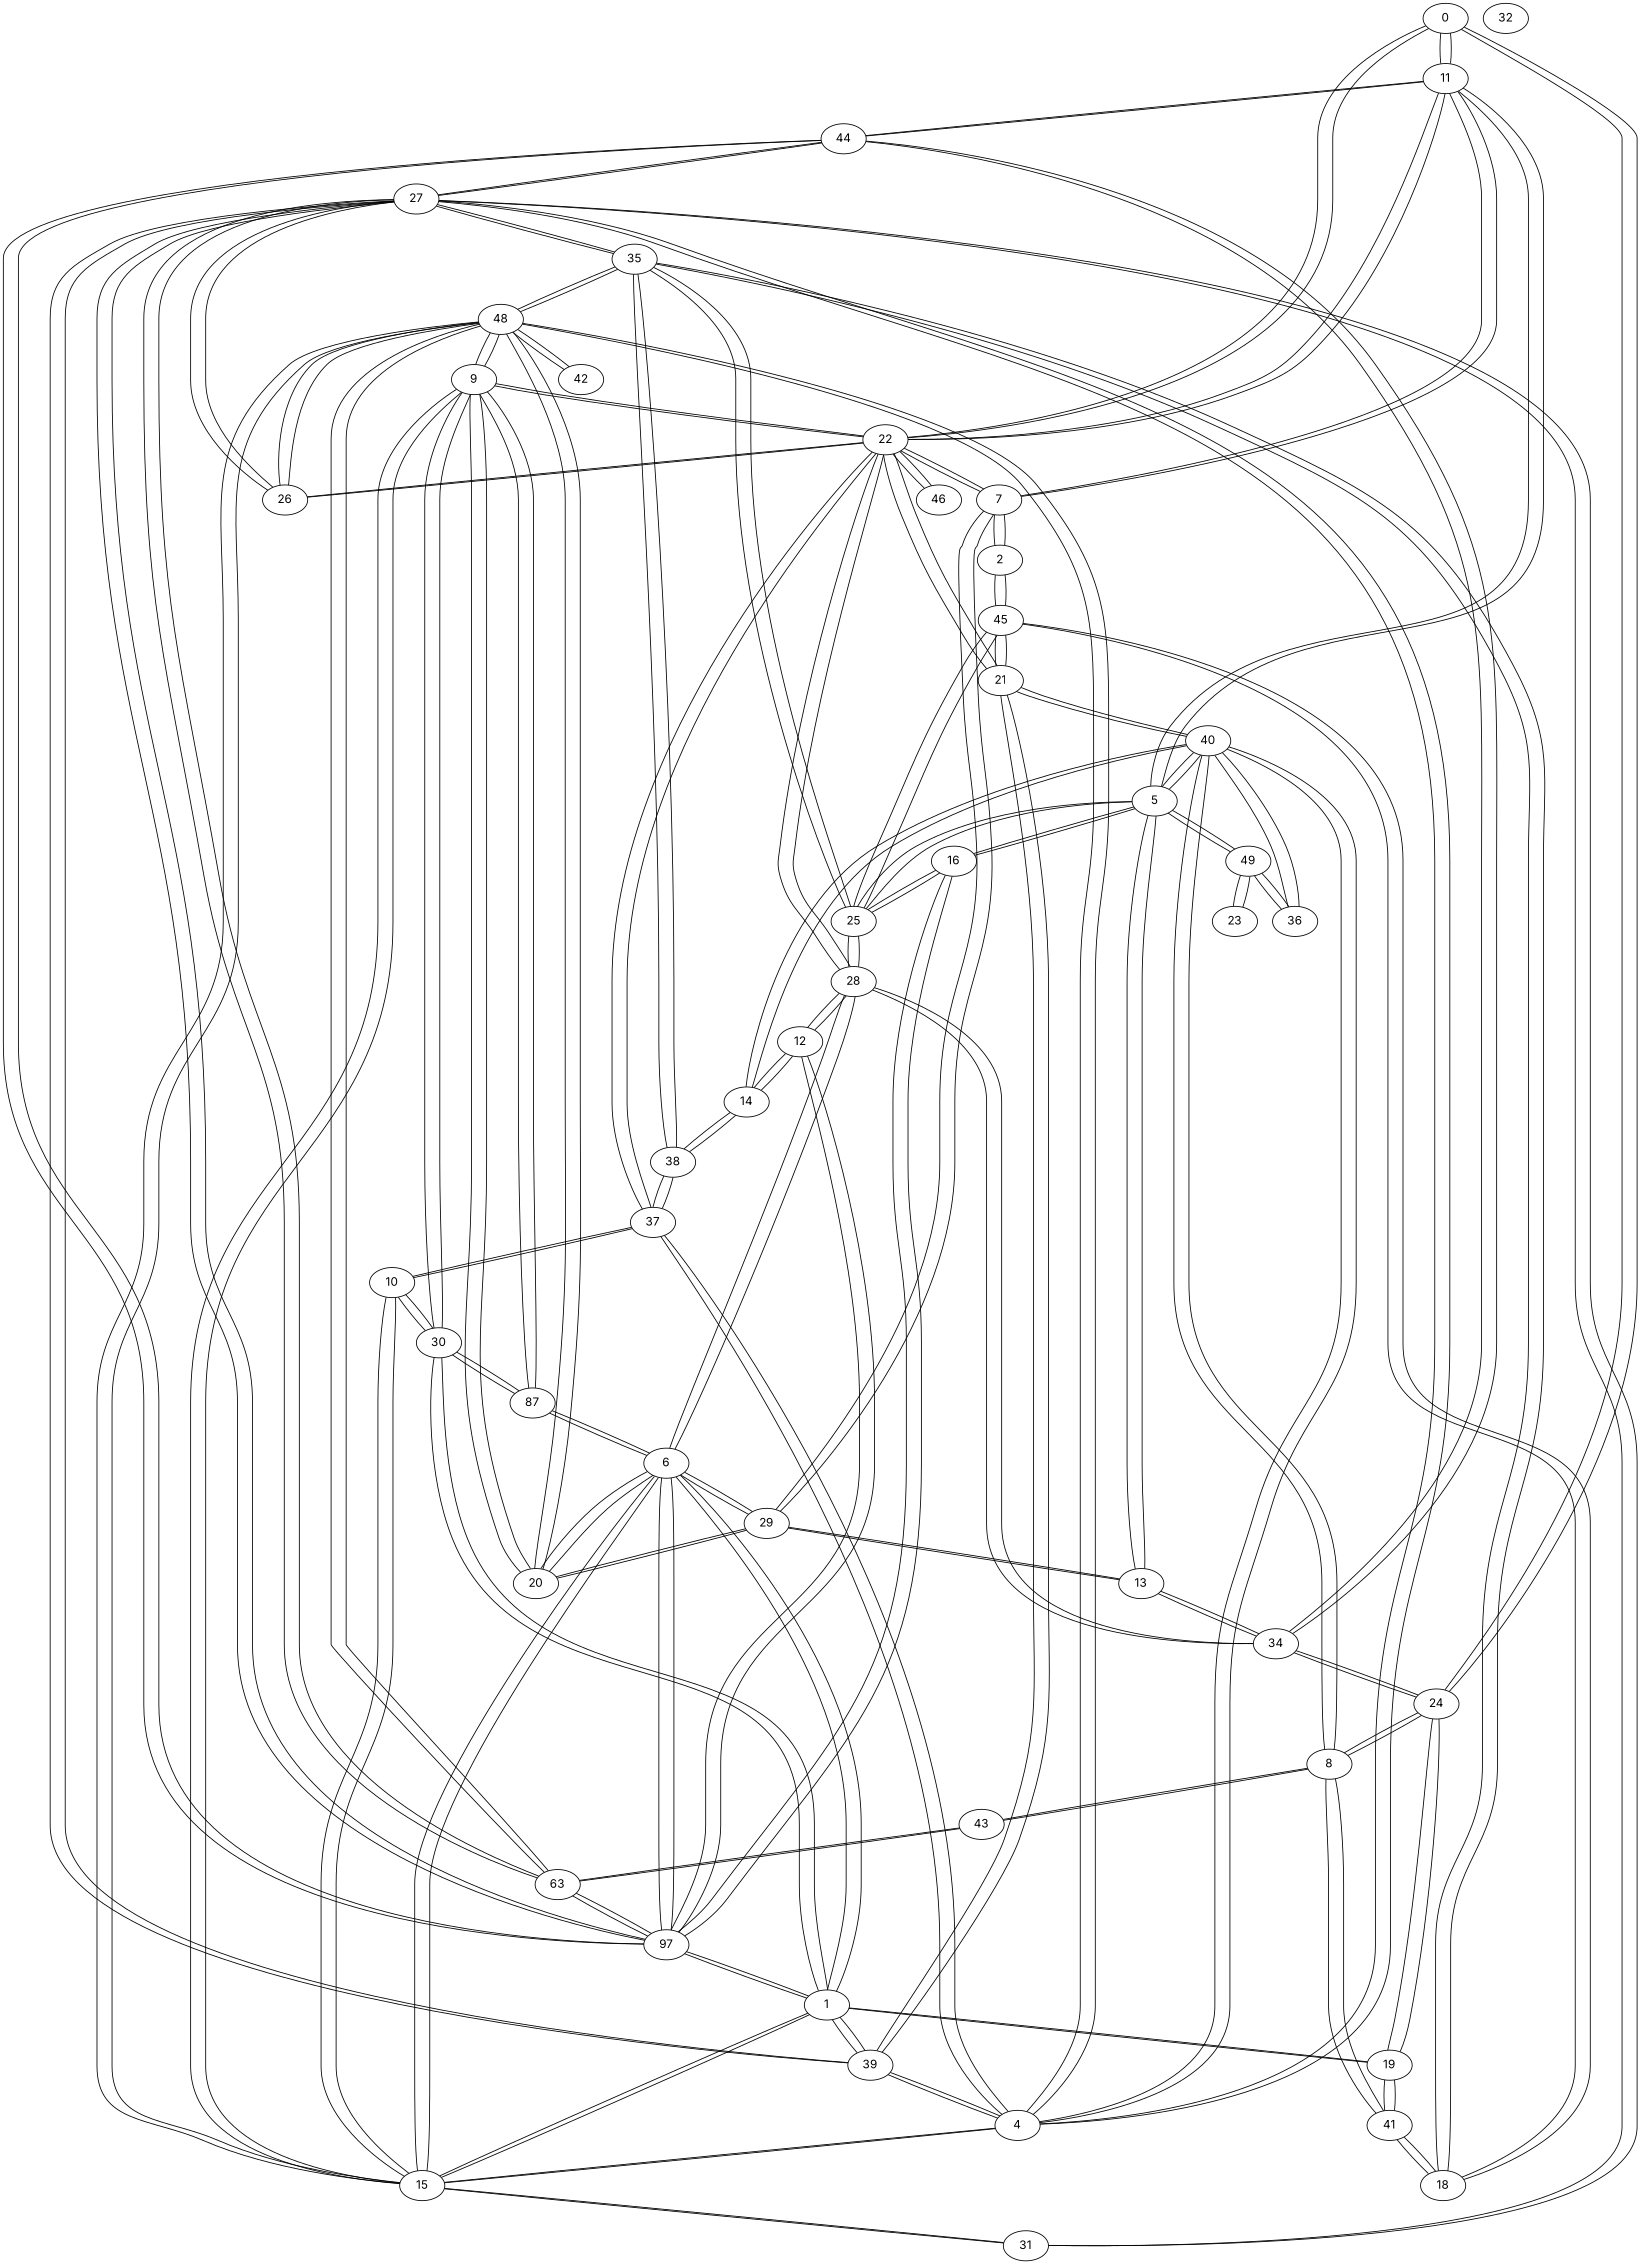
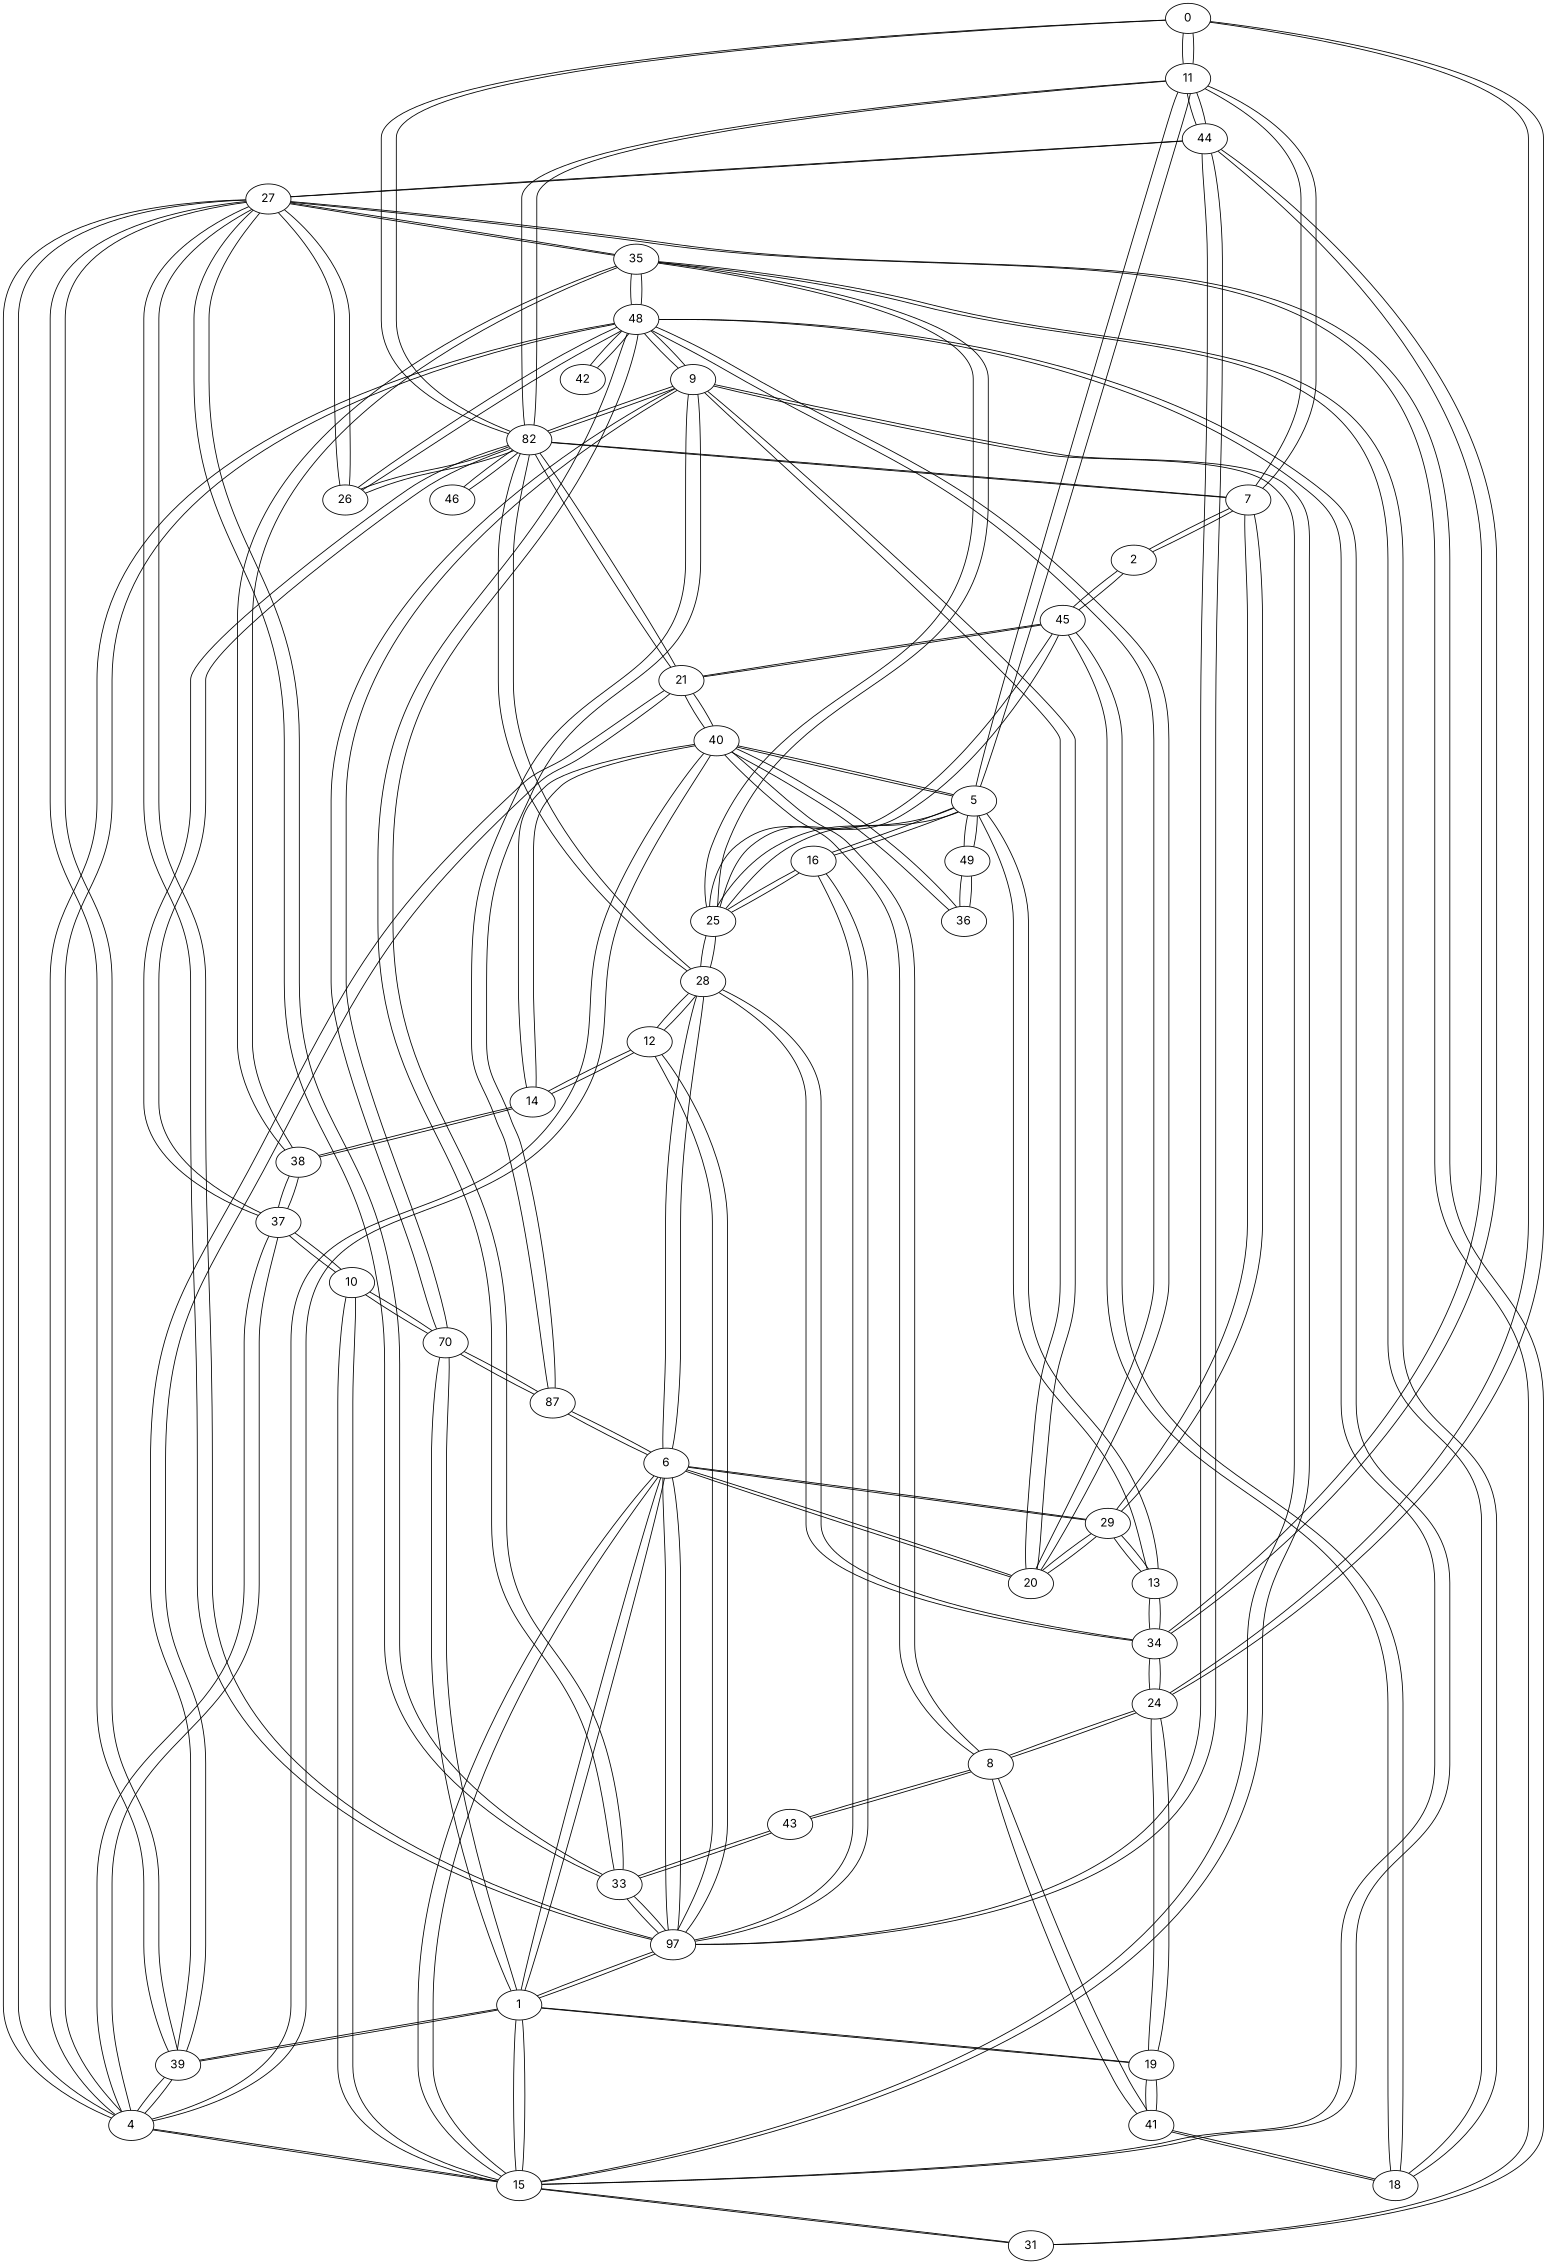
node "32": removed
node "22": label "22" -> "82"
node "23": removed
node "30": label "30" -> "70"
node "63": label "63" -> "33"
